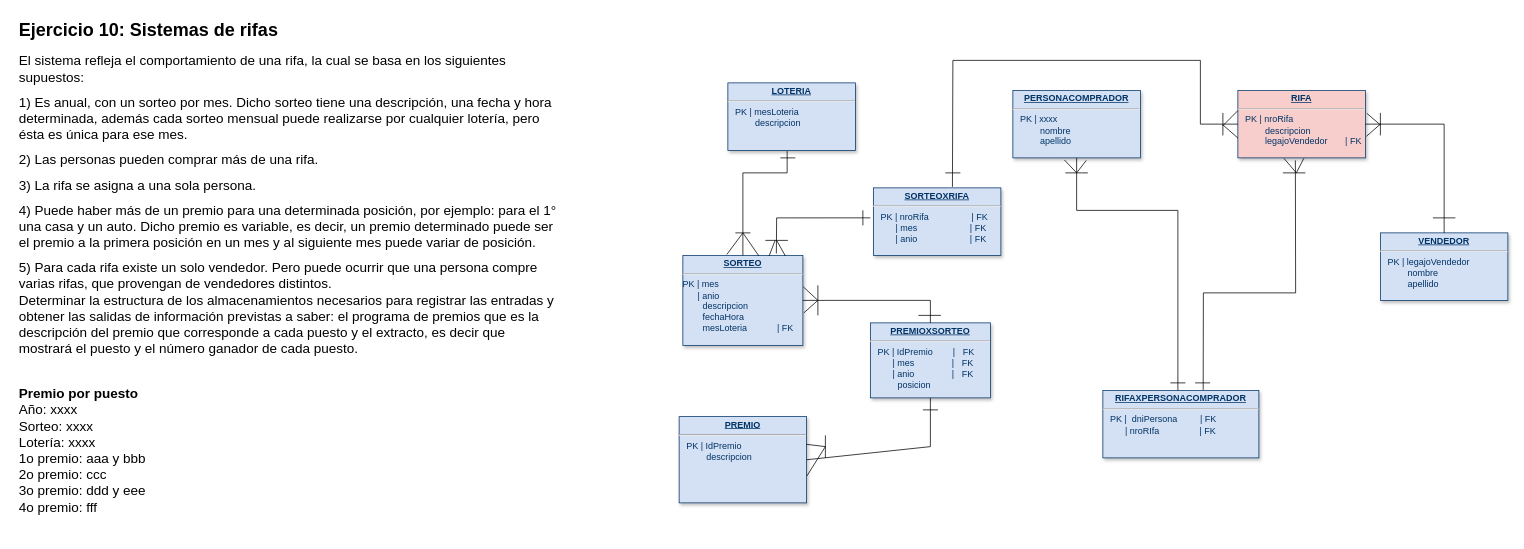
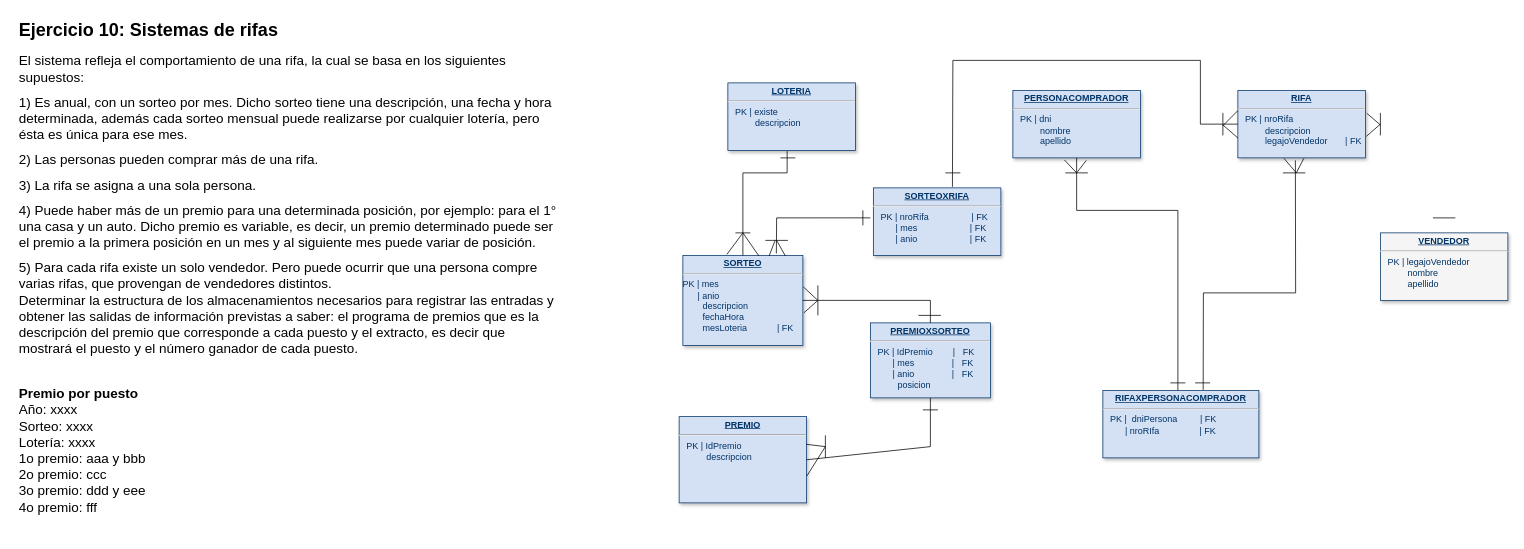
node "LOTERIA PK | mesLoteria descripcion": label "LOTERIA PK | mesLoteria descripcion" -> "LOTERIA PK | existe descripcion"
node "PERSONACOMPRADOR PK | xxxx nombre apellido": label "PERSONACOMPRADOR PK | xxxx nombre apellido" -> "PERSONACOMPRADOR PK | dni nombre apellido"
node "RIFA PK | nroRifa descripcion legajoVendedor | FK": fillcolor #f8cecc -> #d4e1f5
edge "RIFA PK | nroRifa descripcion legajoVendedor | FK" -- "VENDEDOR PK | legajoVendedor nombre apellido": removed
node "VENDEDOR PK | legajoVendedor nombre apellido": fillcolor #d4e1f5 -> #f5f5f5
